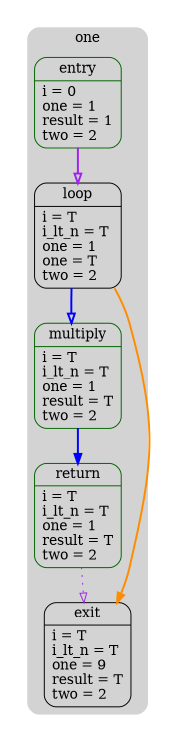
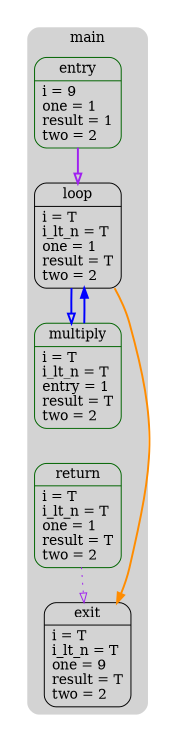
cluster "one": label "one" -> "main"
node "entry": text "i = 0" -> "i = 9"
node "loop": text "one = T" -> "result = T"
node "multiply": text "one = 1" -> "entry = 1"
edge "multiply" -> "return": now "multiply" -> "loop"
